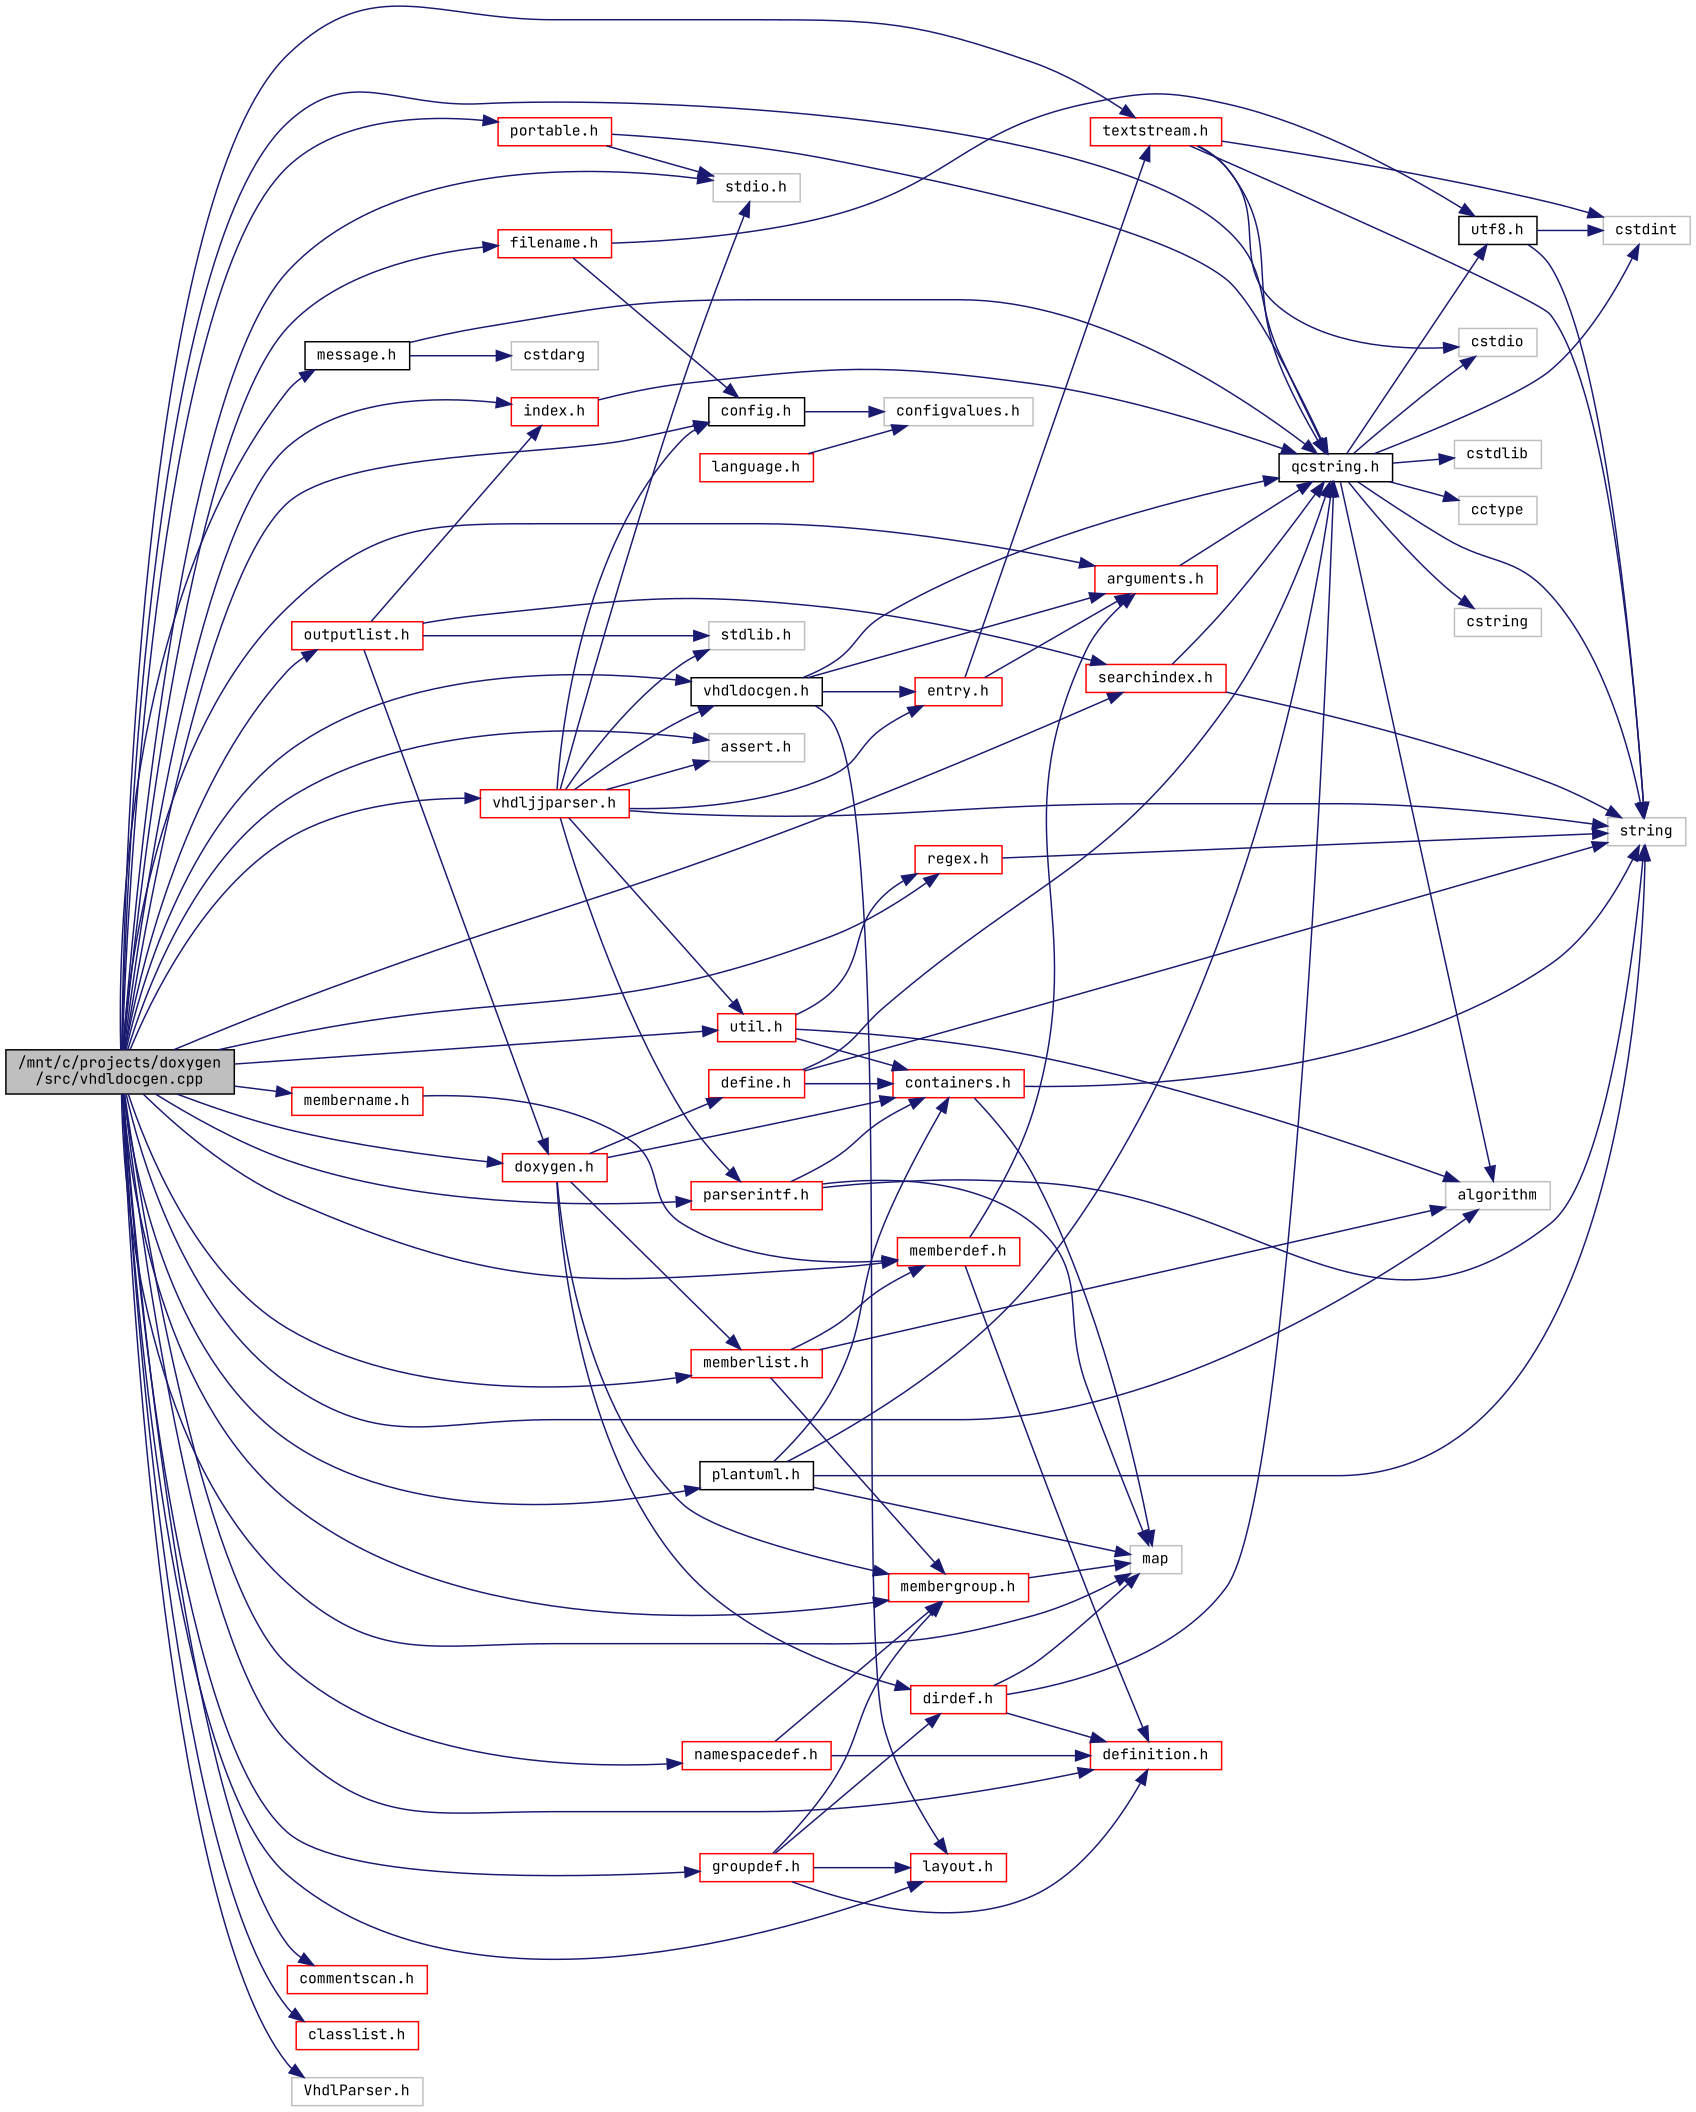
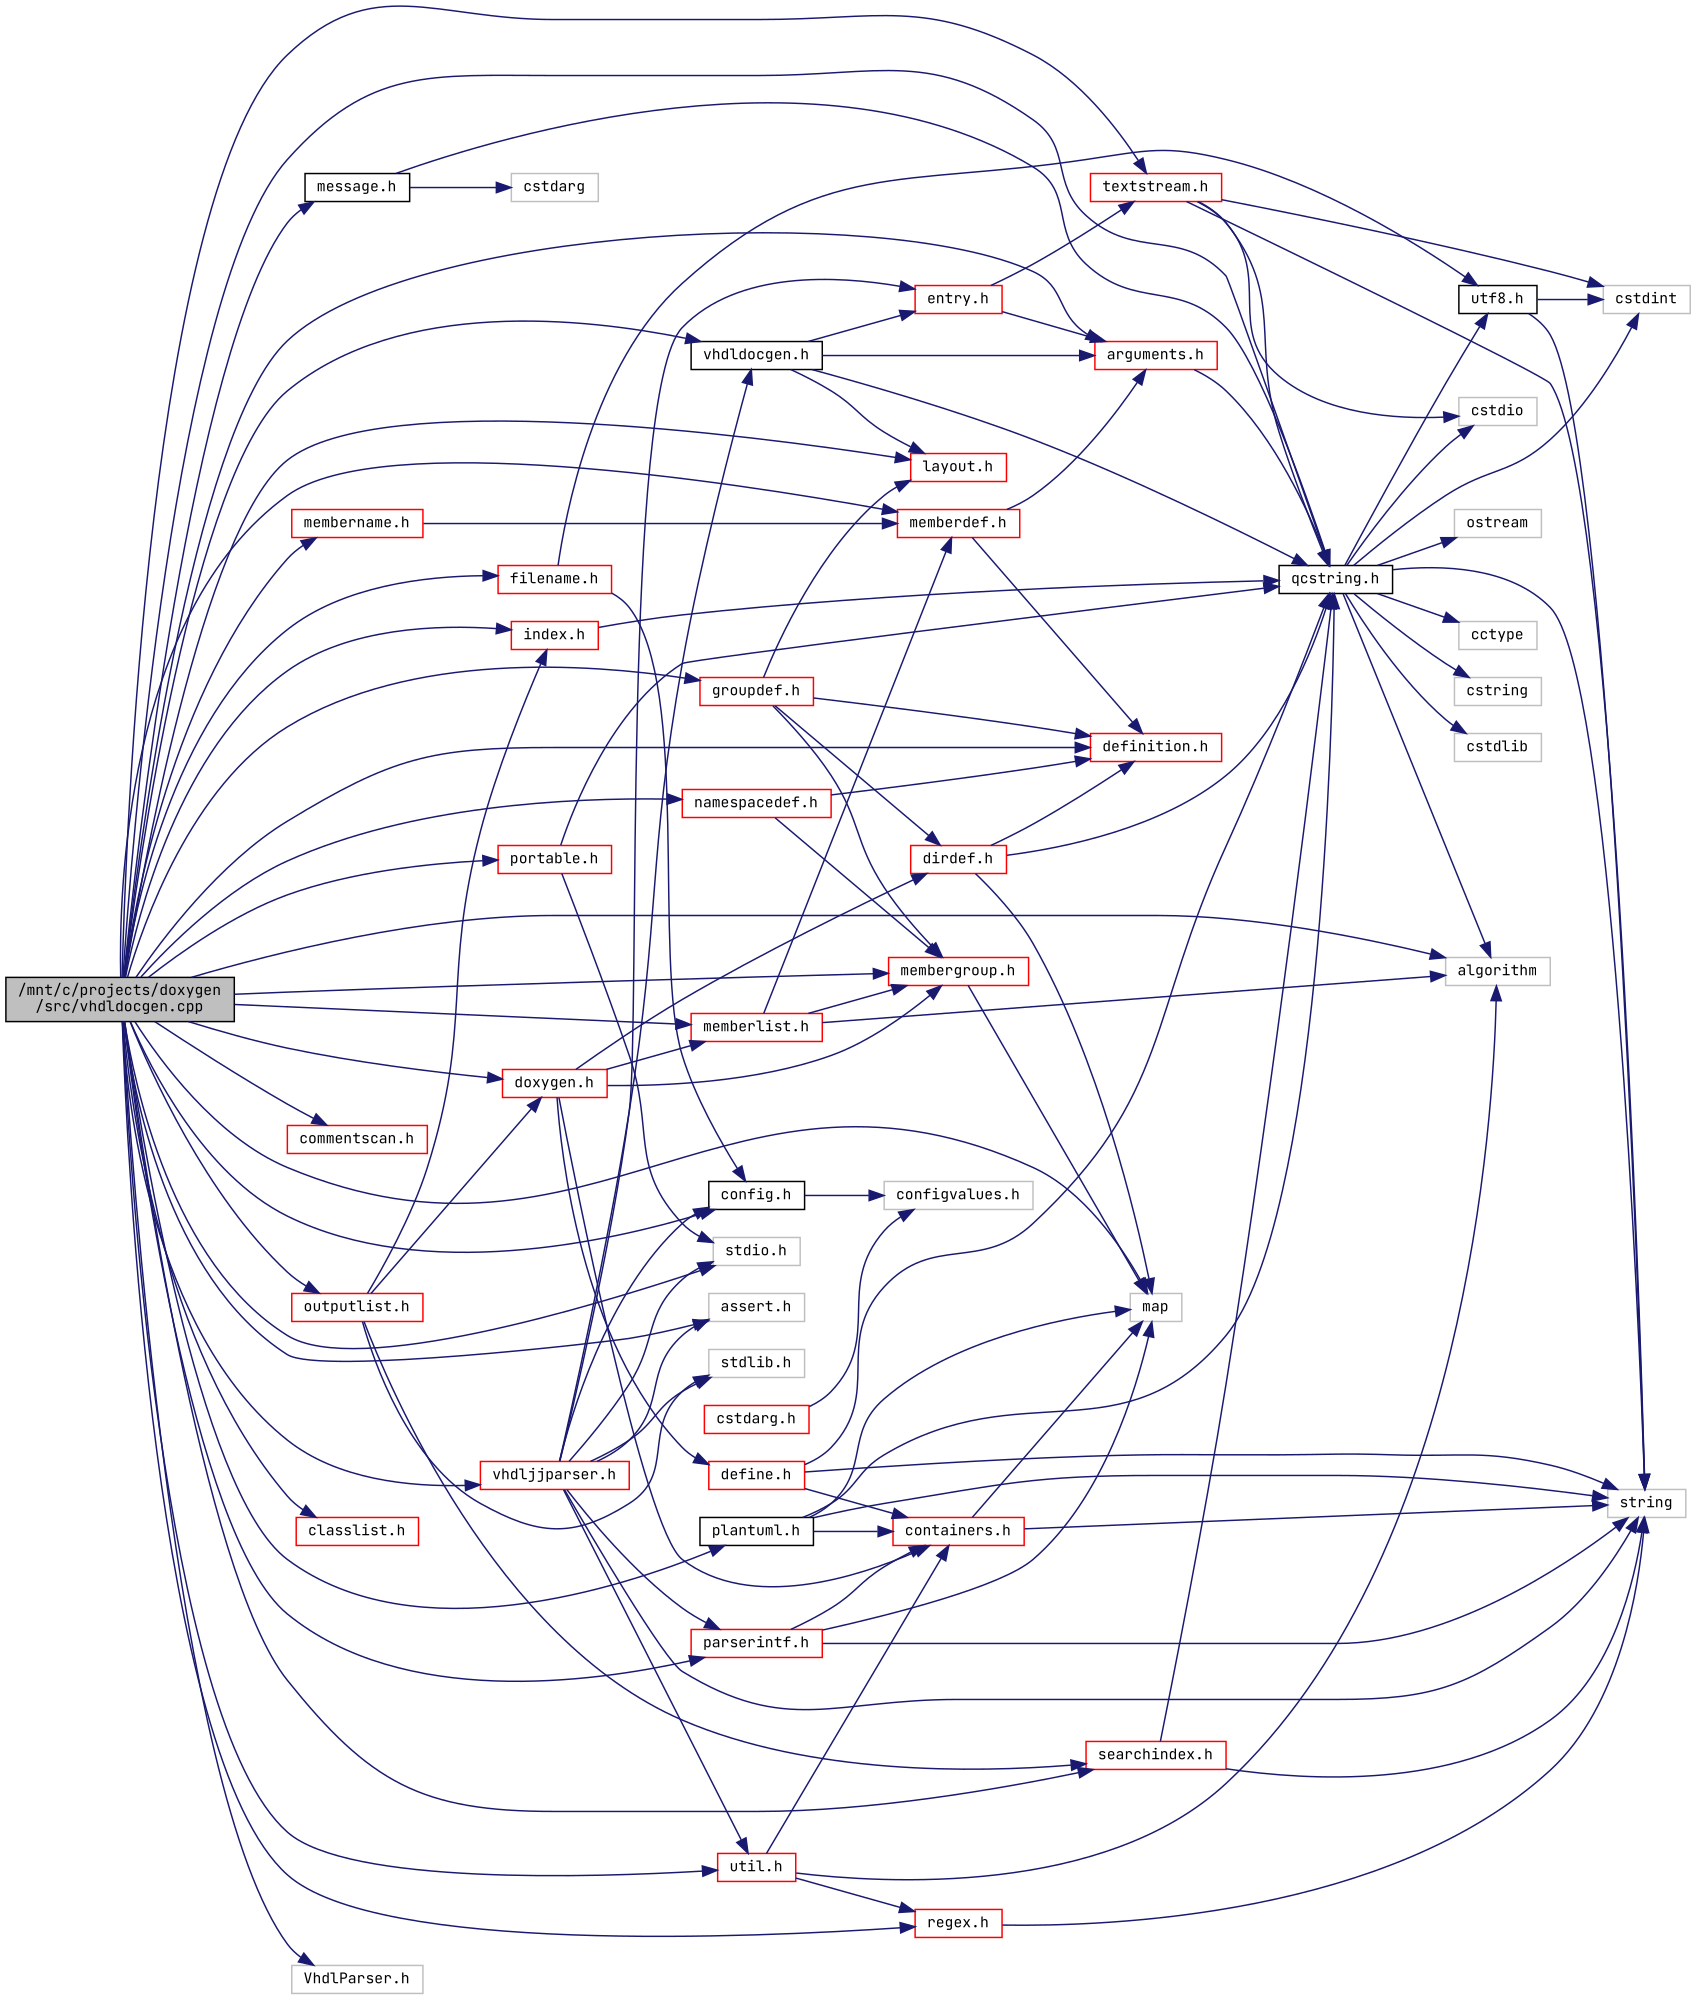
node "language.h": label "language.h" -> "cstdarg.h"
node "ostream": added
